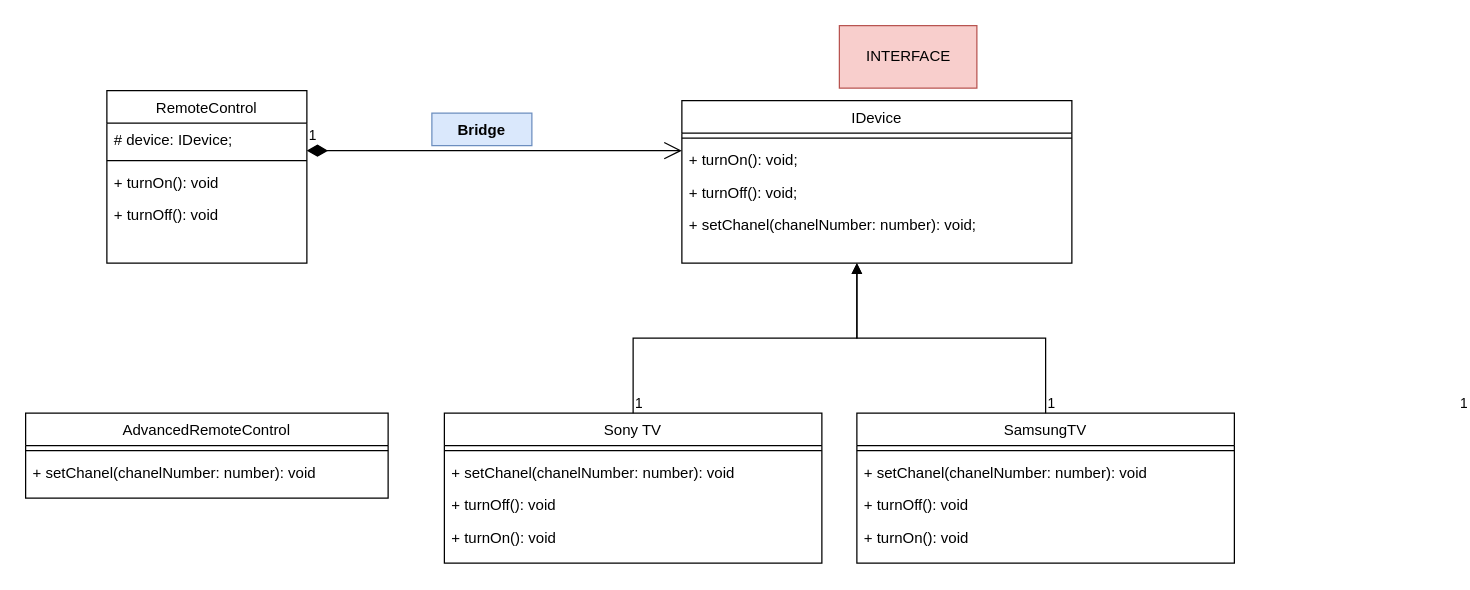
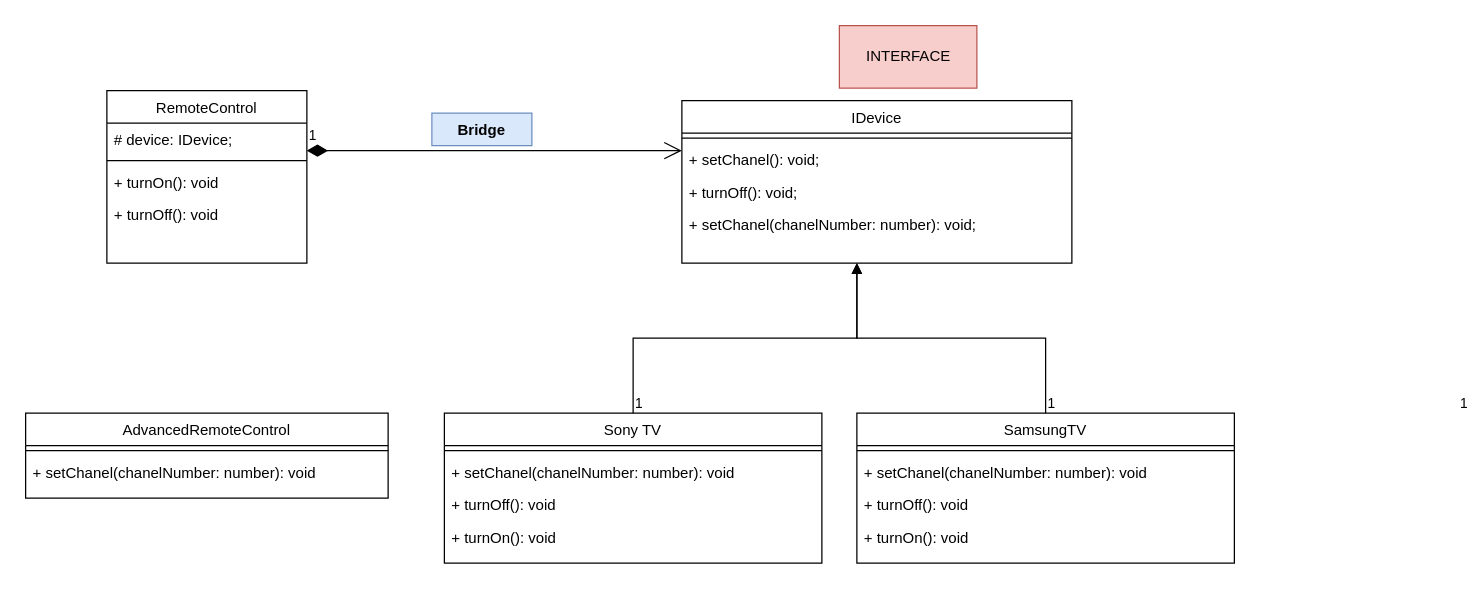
node "+ turnOn(): void;": label "+ turnOn(): void;" -> "+ setChanel(): void;"
